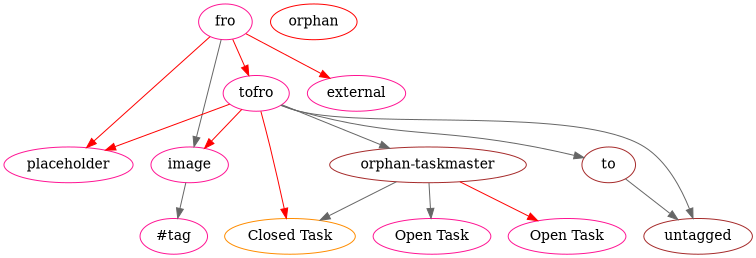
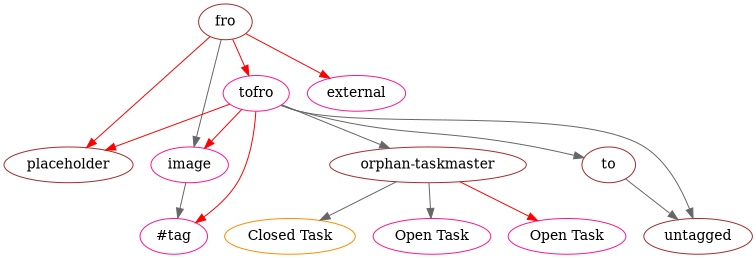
node "fro": color deeppink -> brown
node "orphan": removed
edge "tofro" -> "Closed Task": now "tofro" -> "#tag"
node "placeholder": color deeppink -> brown
